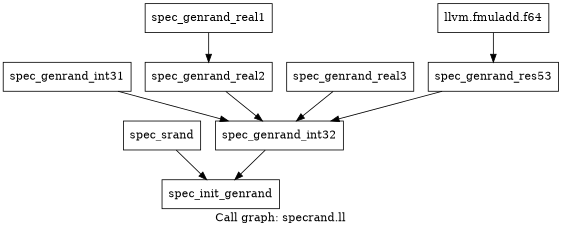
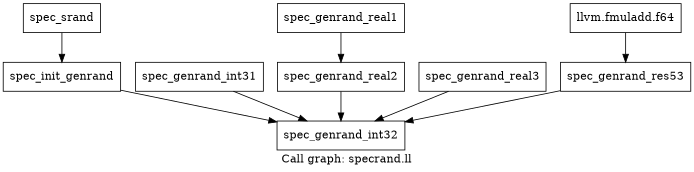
edge "spec_genrand_int32" -> "spec_init_genrand": reversed
